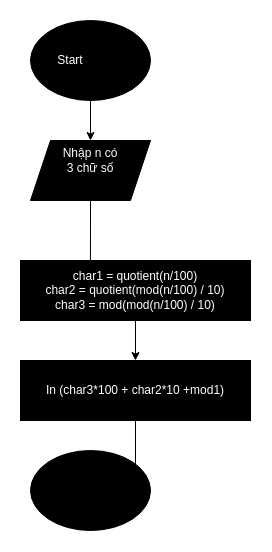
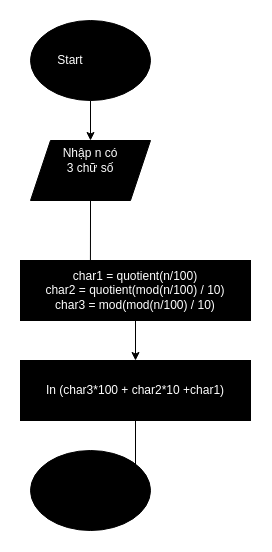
node "In (char3*100 + char2*10 +mod1)": label "In (char3*100 + char2*10 +mod1)" -> "In (char3*100 + char2*10 +char1)"
